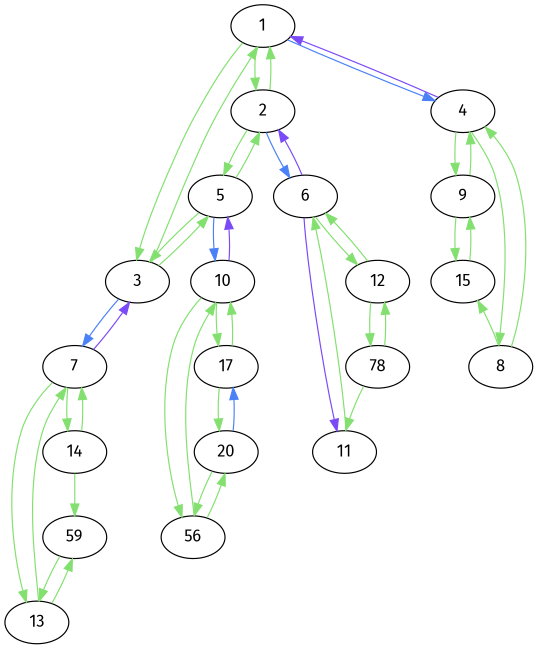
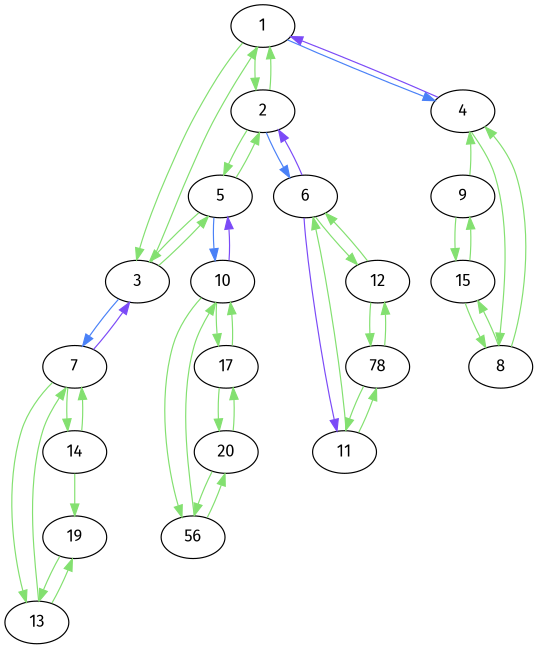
edge "4" -> "9": removed
edge "15" -> "8": added
edge "20" -> "17": color #4a81f7 -> #83e070
edge "11" -> "78": added
node "59": label "59" -> "19"
